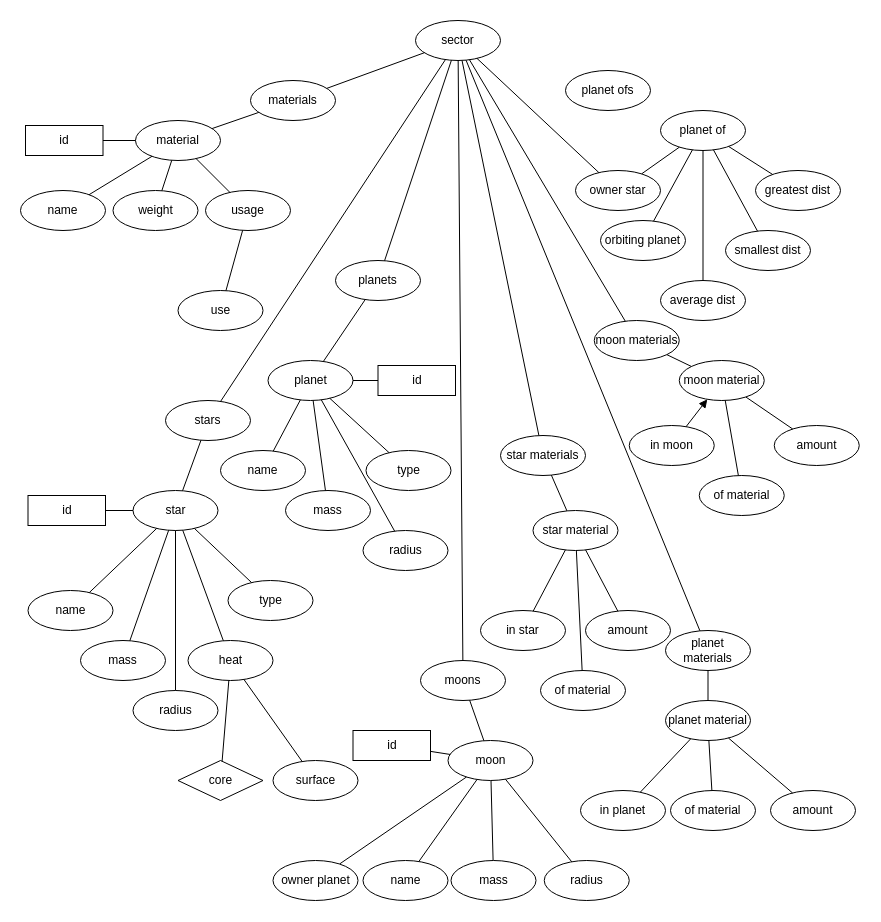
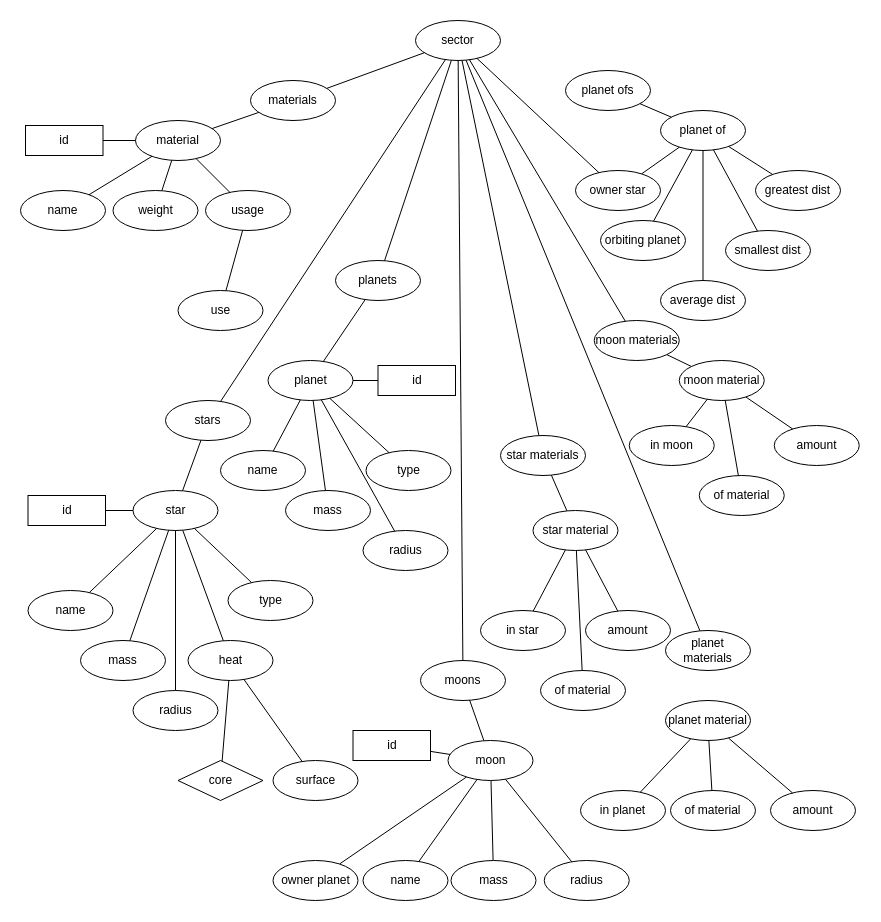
edge "planet ofs" -- "planet of": added
edge "in moon" -> "moon material": arrowhead block -> none
edge "planet materials" -- "planet material": removed
